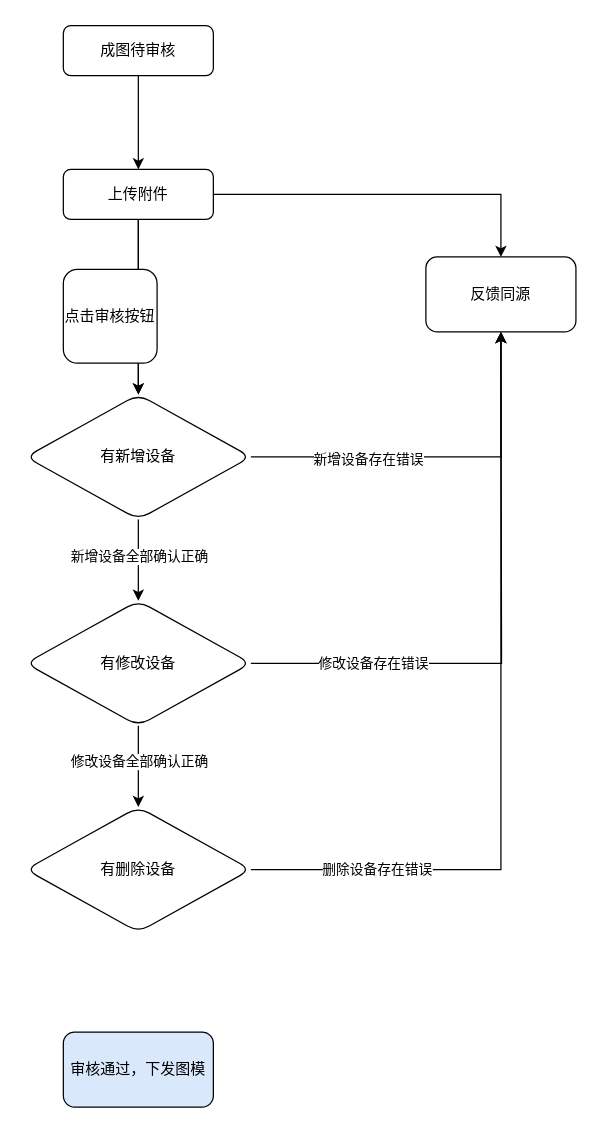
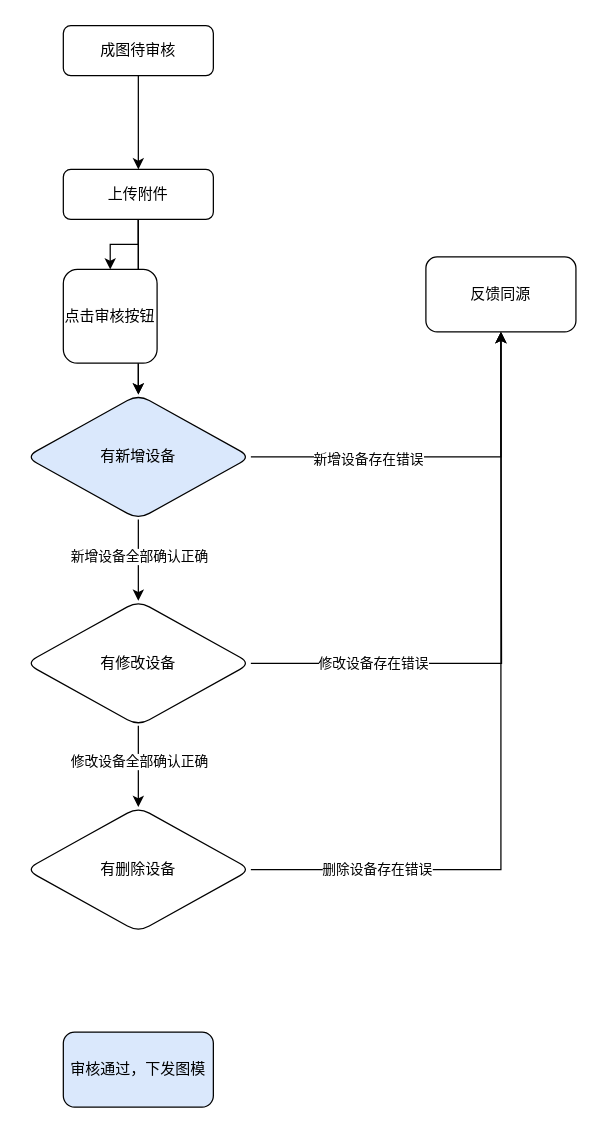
edge "上传附件" -> "反馈同源": now "上传附件" -> "点击审核按钮"
node "有新增设备": fillcolor #ffffff -> #dae8fc
